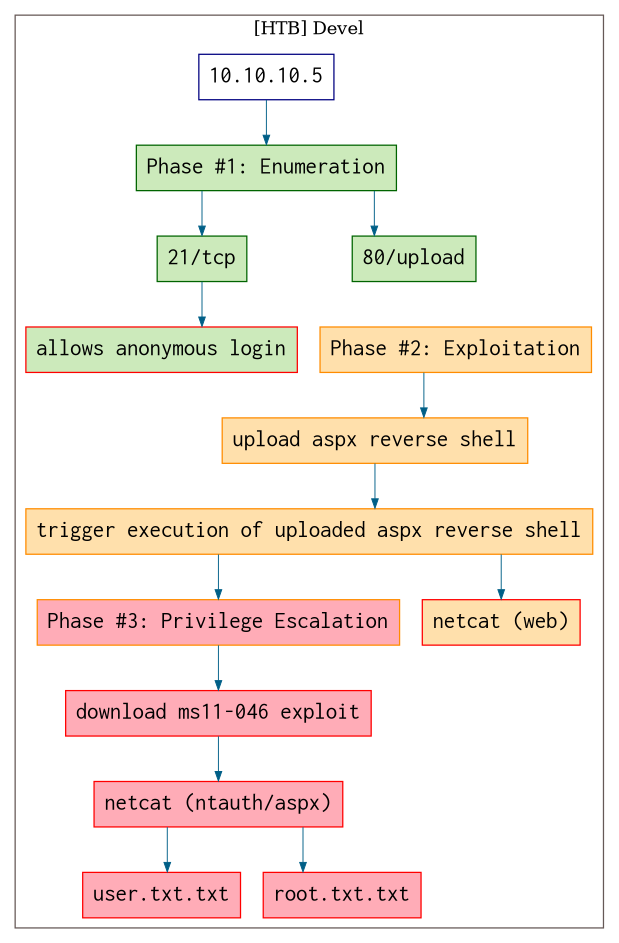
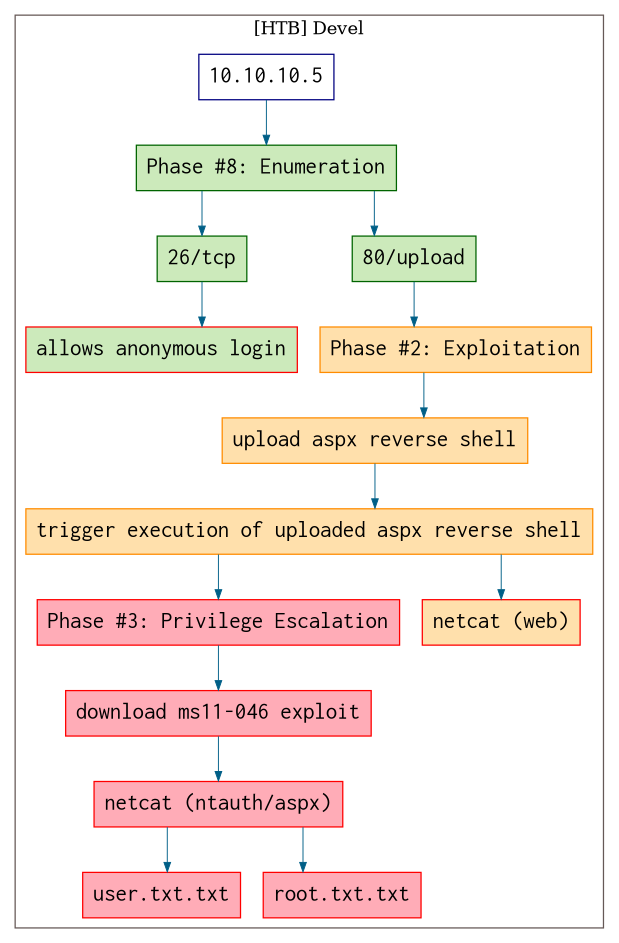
node "Phase #1: Enumeration": label "Phase #1: Enumeration" -> "Phase #8: Enumeration"
node "21/tcp": label "21/tcp" -> "26/tcp"
edge "80/upload" -> "Phase #2: Exploitation": added
node "Phase #3: Privilege Escalation": color darkorange -> red
